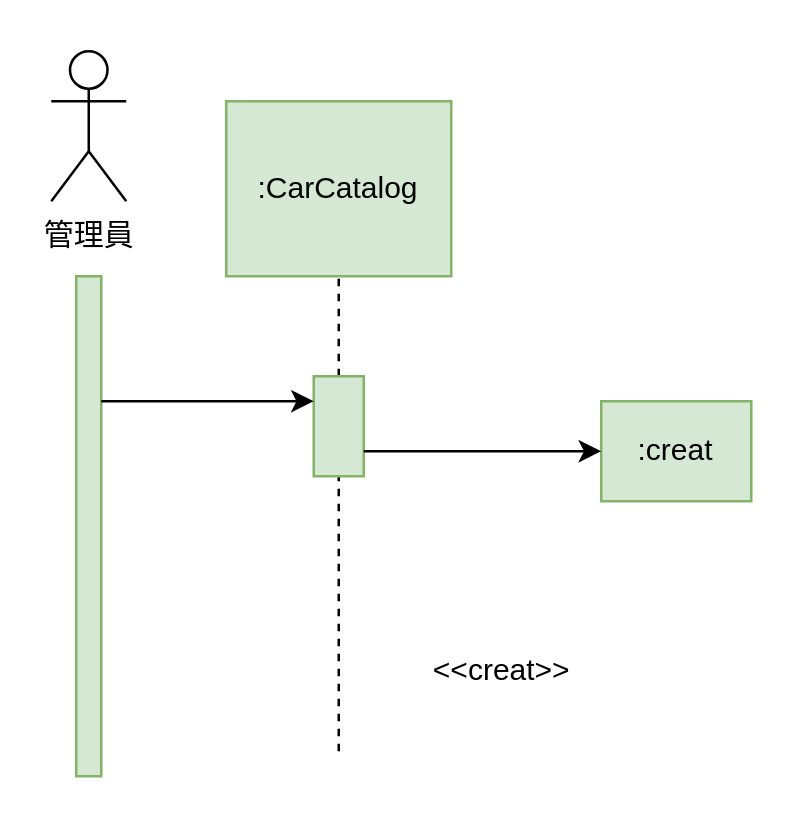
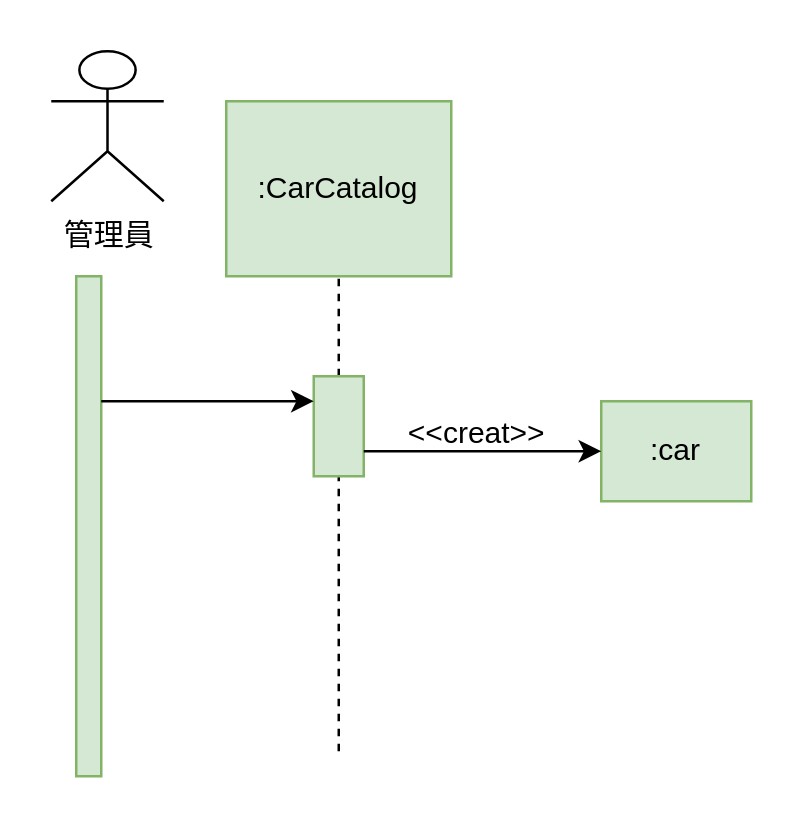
node "管理員": size 75x150 -> 113x150
node ":creat": label ":creat" -> ":car"
node "<<creat>>": moved (501, 671) -> (476, 434)
